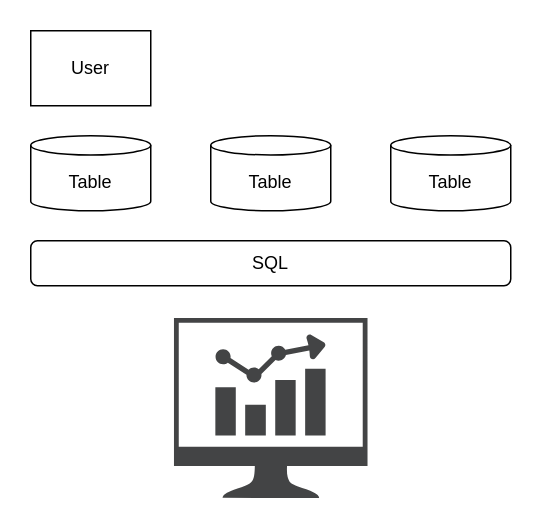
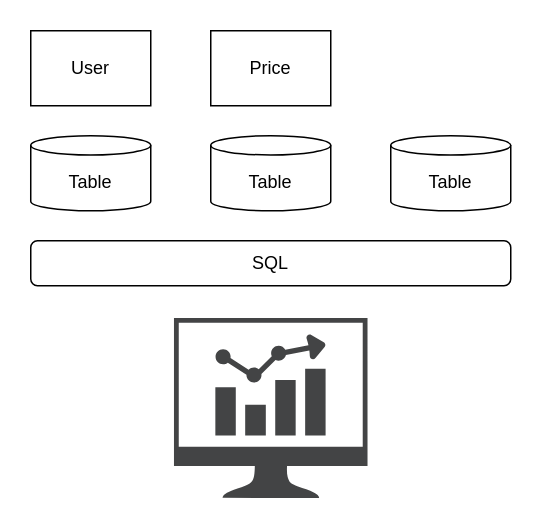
node "Price": added
